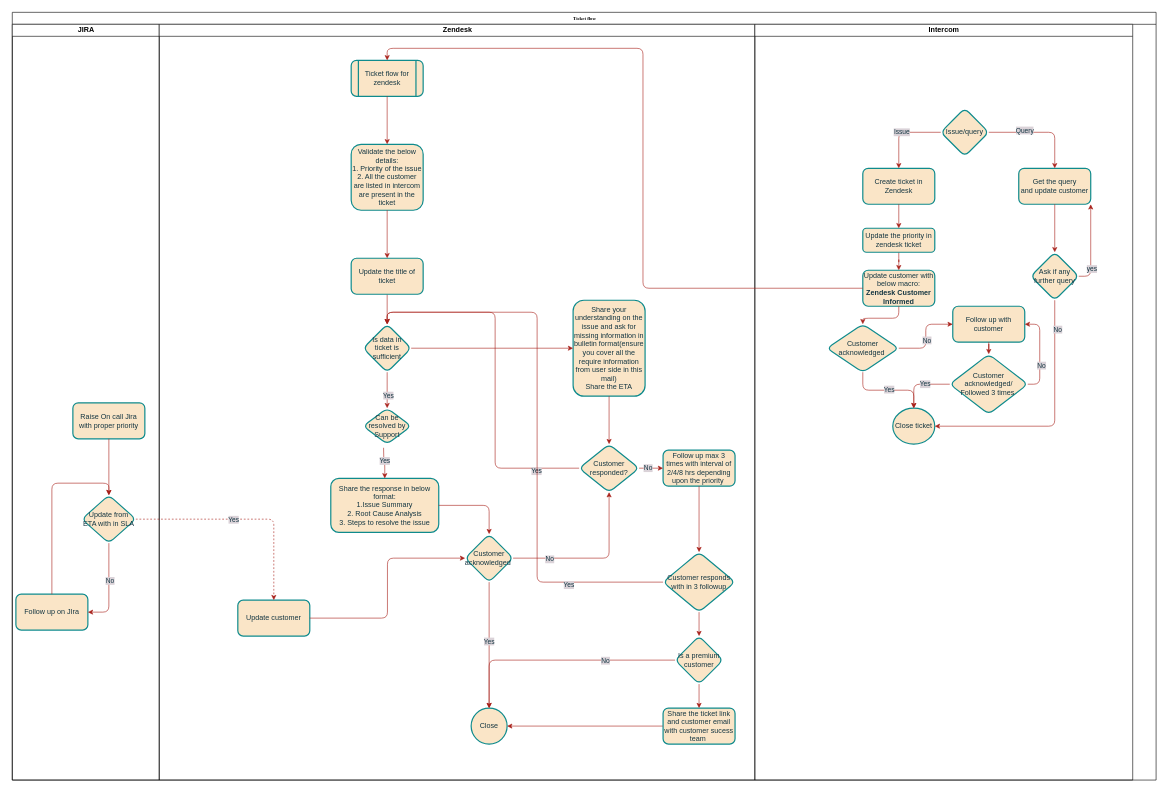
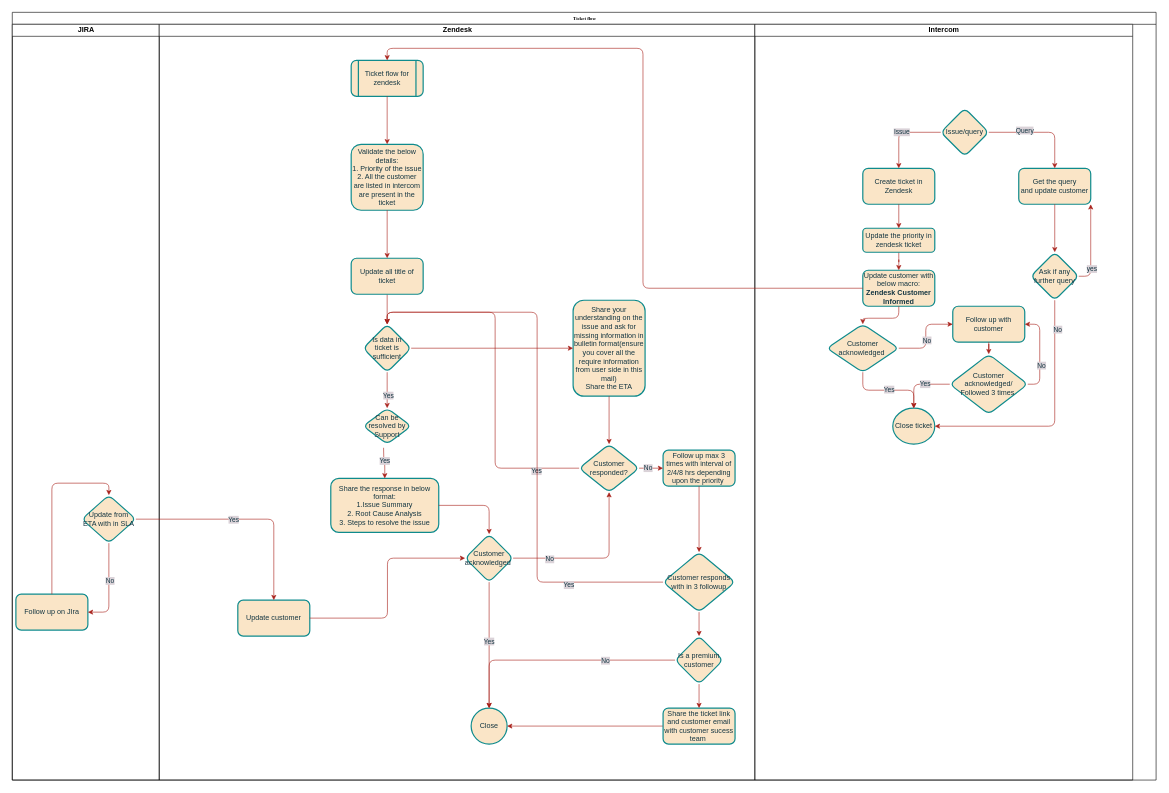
node "Update the title of ticket": label "Update the title of ticket" -> "Update all title of ticket"
node "Raise On call Jira with proper priority": removed
edge "Raise On call Jira with proper priority" -> "Update from ETA with in SLA": removed
edge "Update from ETA with in SLA" -> "Update customer": style dashed -> solid
